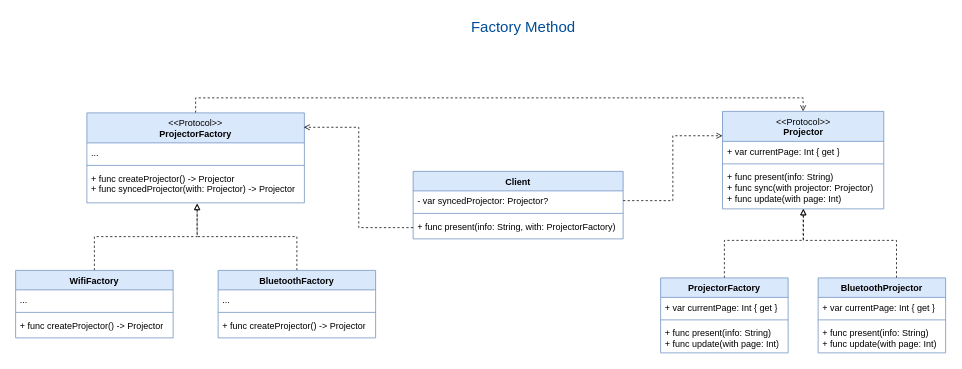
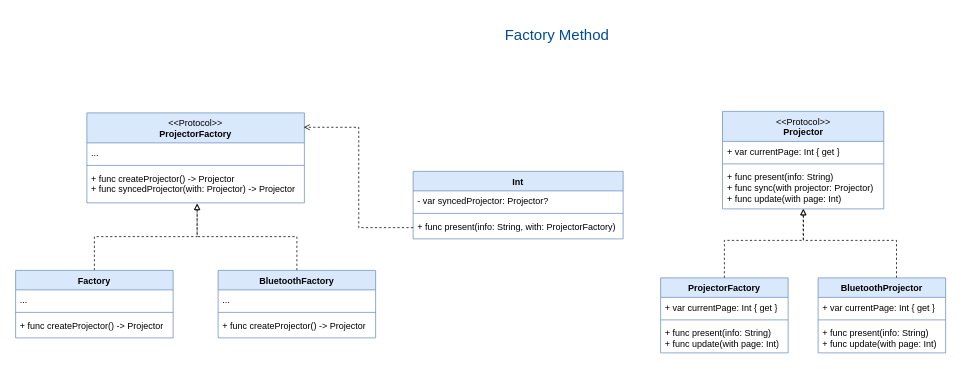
node "Factory Method": moved (523, 27) -> (557, 34)
edge "<<Protocol>> ProjectorFactory" -> "<<Protocol>> Projector": removed
edge "- var syncedProjector: Projector?" -> "<<Protocol>> Projector": removed
node "Client": label "Client" -> "Int"
node "WifiFactory": label "WifiFactory" -> "Factory"
